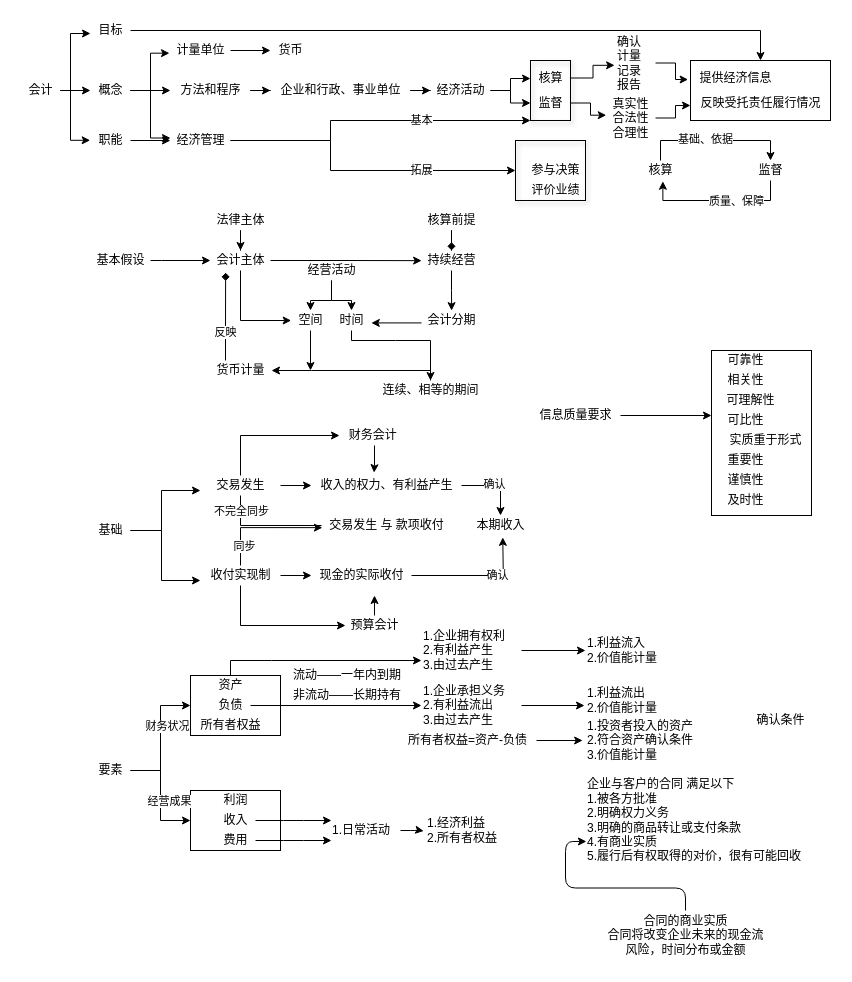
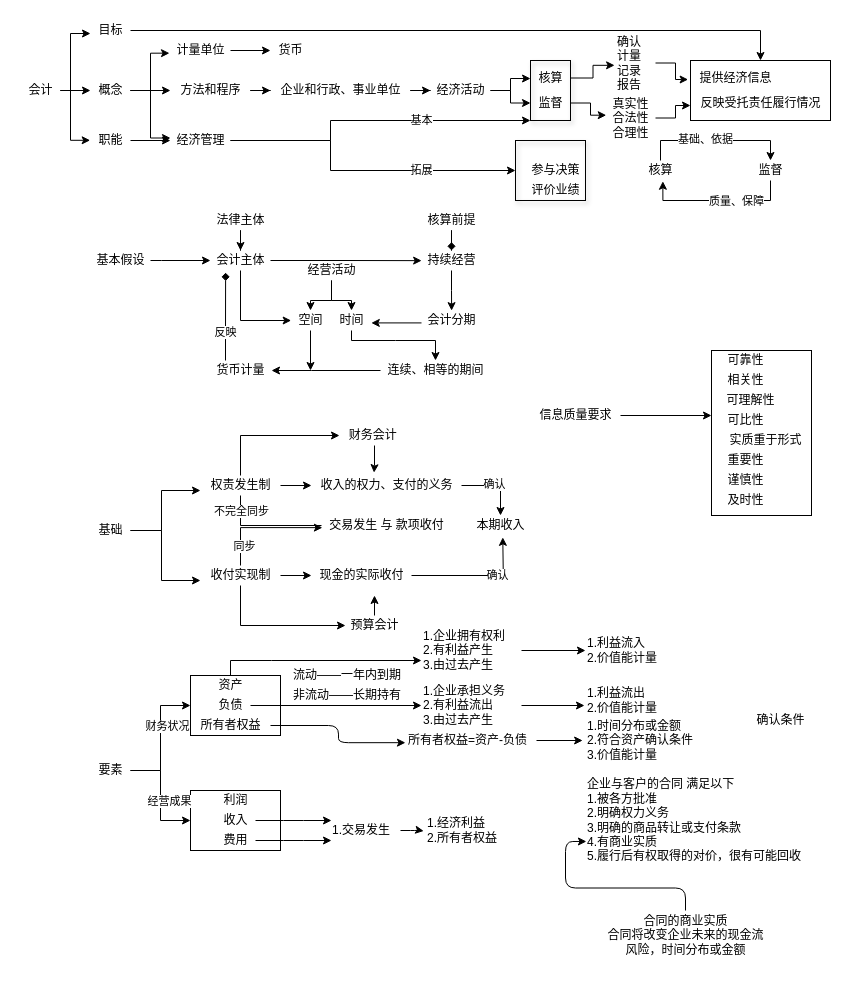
node "连续、相等的期间": moved (431, 391) -> (436, 371)
node "交易发生": label "交易发生" -> "权责发生制"
node "收入的权力、有利益产生": label "收入的权力、有利益产生" -> "收入的权力、支付的义务"
edge "所有者权益" -> "所有者权益=资产-负债": added
node "1.投资者投入的资产 2.符合资产确认条件 3.价值能计量": label "1.投资者投入的资产 2.符合资产确认条件 3.价值能计量" -> "1.时间分布或金额 2.符合资产确认条件 3.价值能计量"
node "1.日常活动": label "1.日常活动" -> "1.交易发生"
